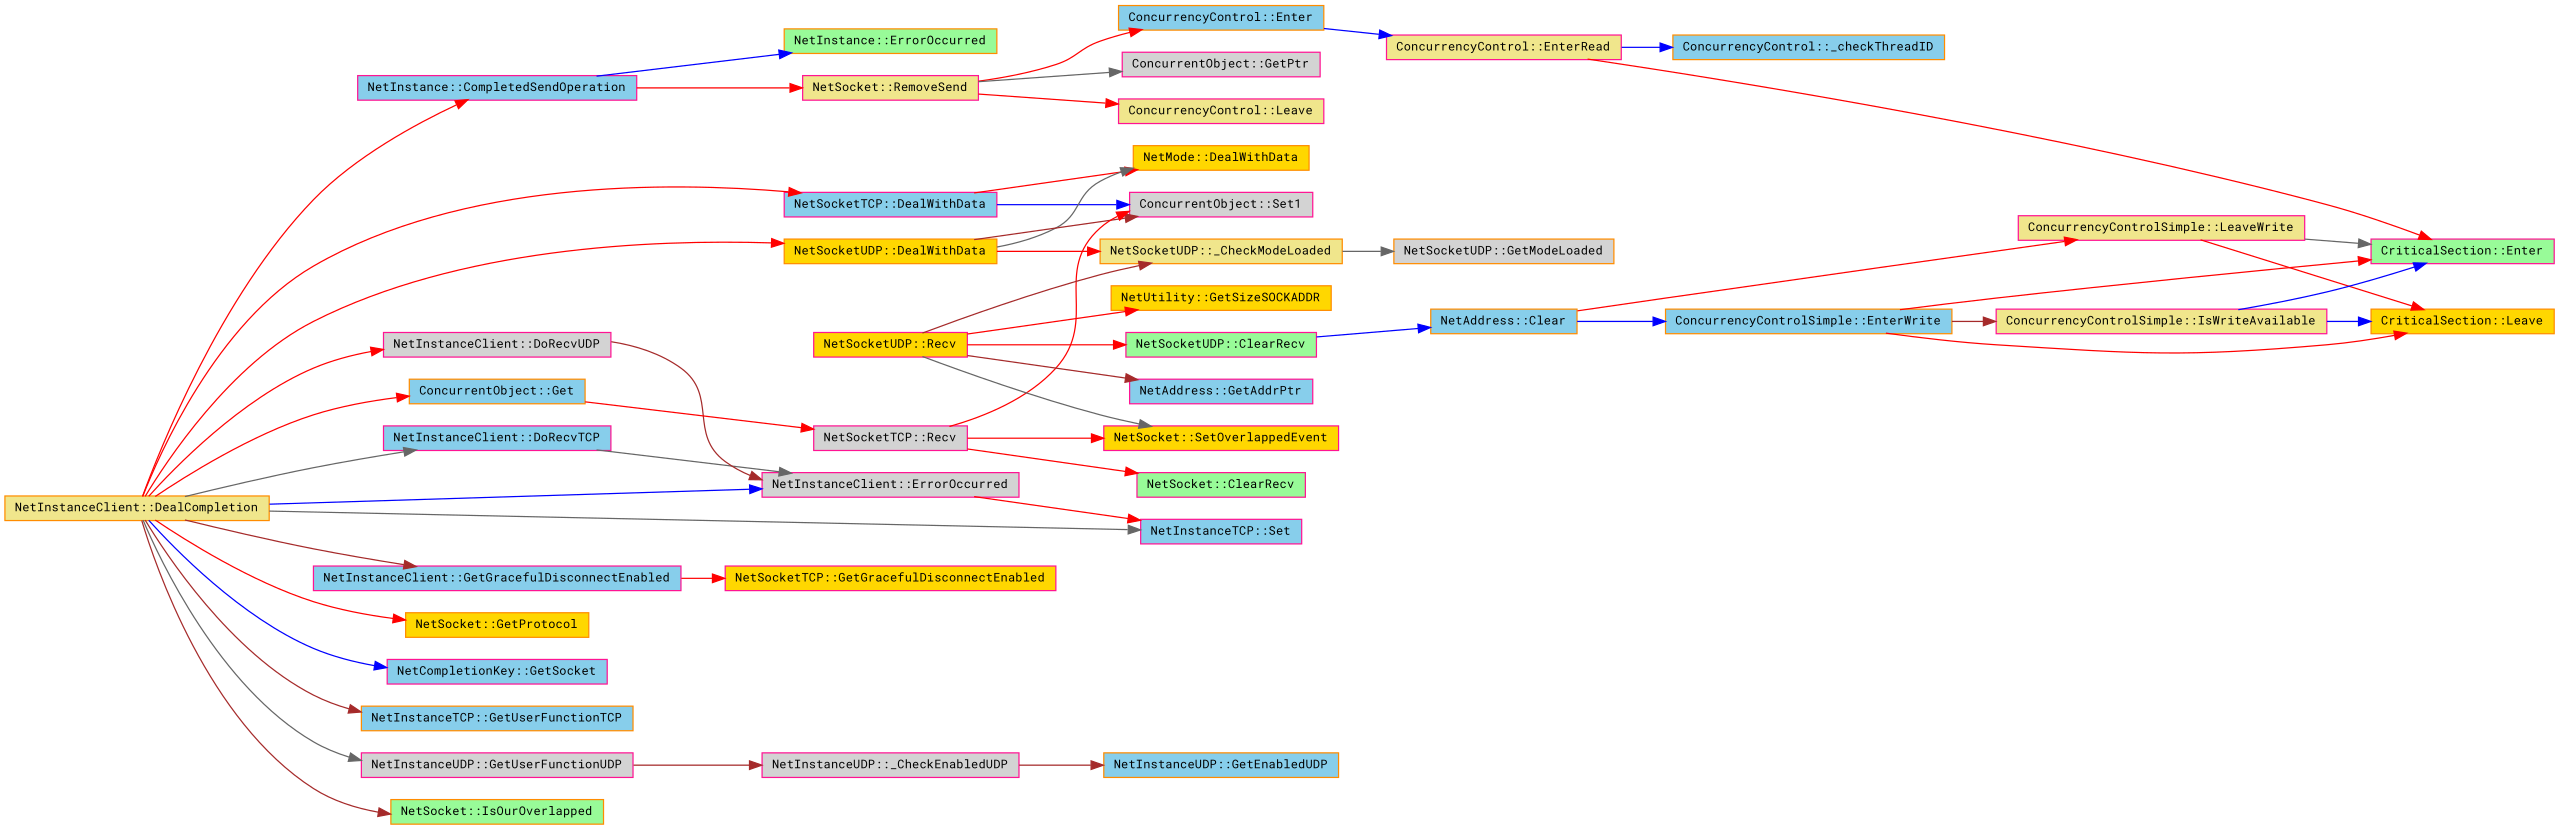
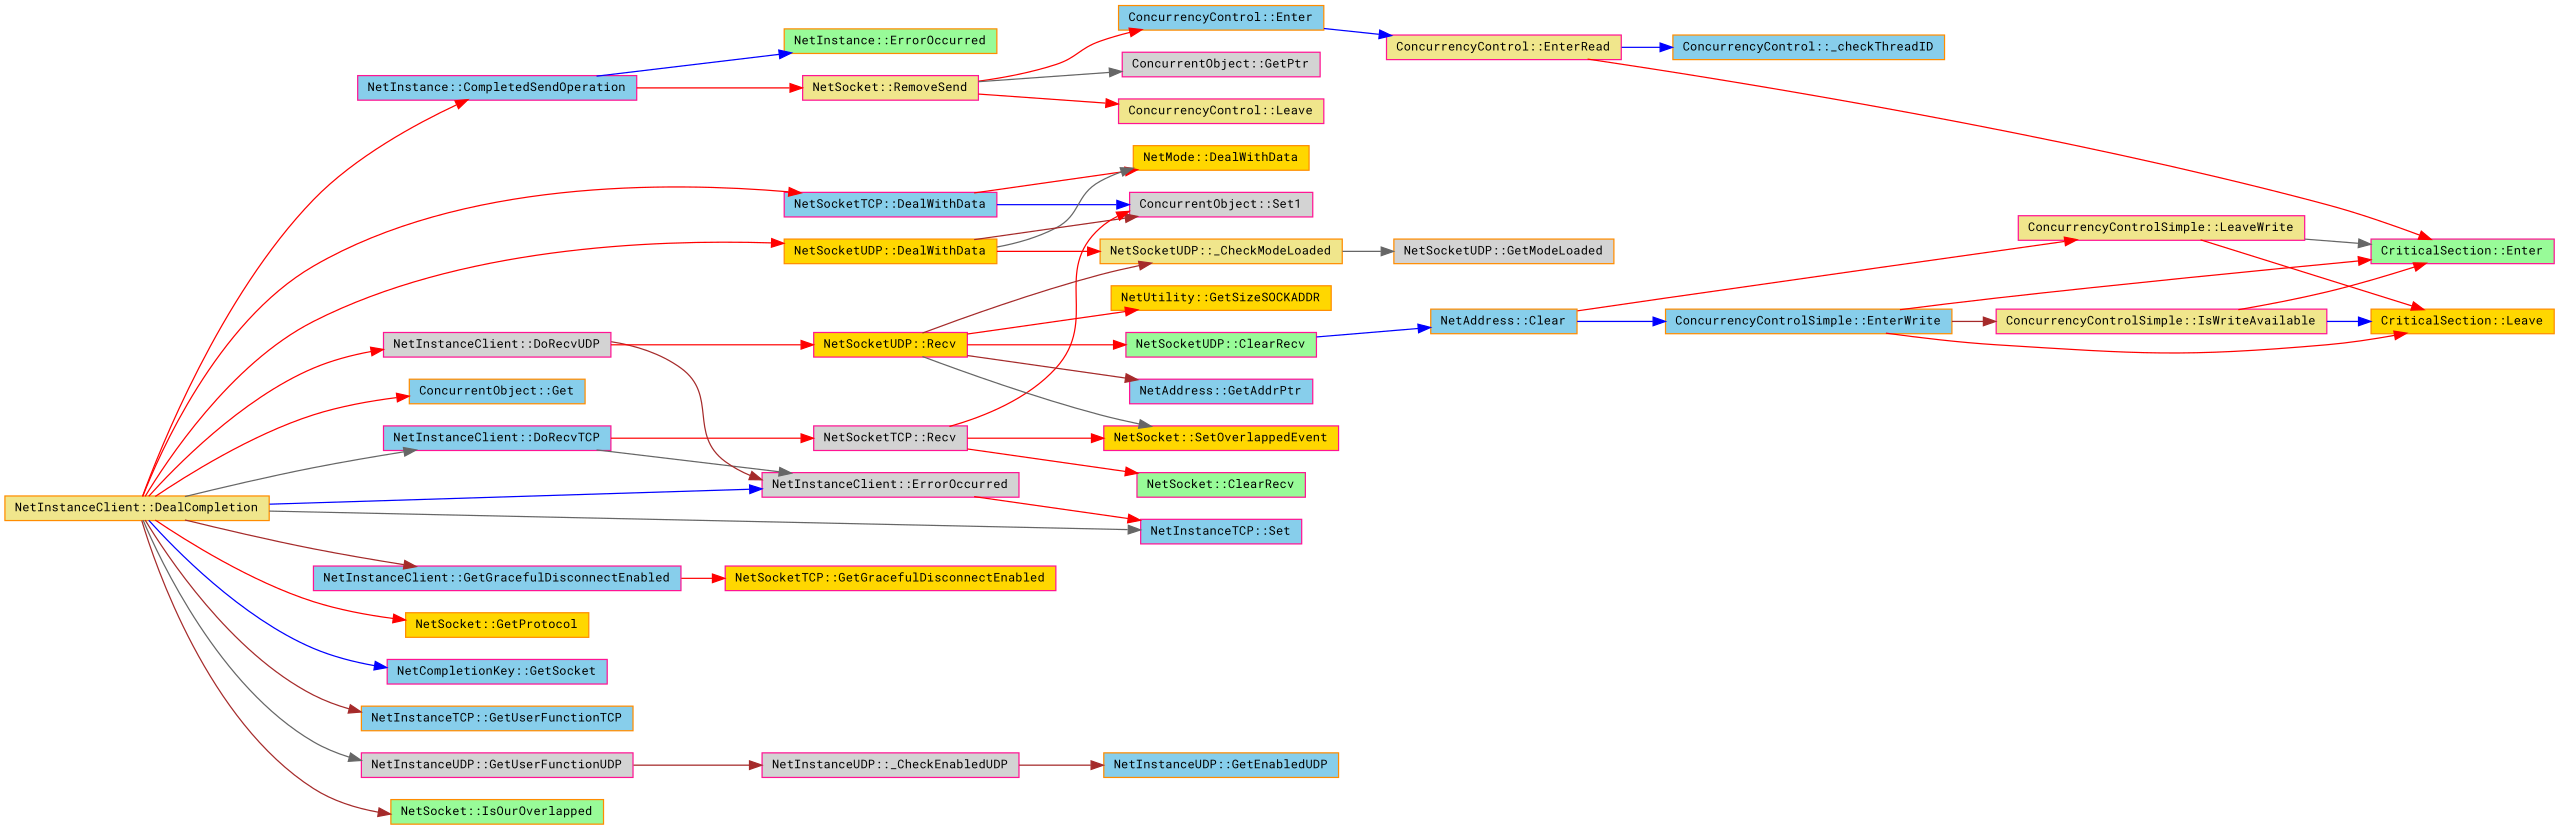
edge "ConcurrencyControlSimple::IsWriteAvailable" -> "CriticalSection::Enter": color blue -> red
edge "NetInstanceClient::DoRecvUDP" -> "NetSocketUDP::Recv": added
edge "ConcurrentObject::Get" -> "NetSocketTCP::Recv": now "NetInstanceClient::DoRecvTCP" -> "NetSocketTCP::Recv"
